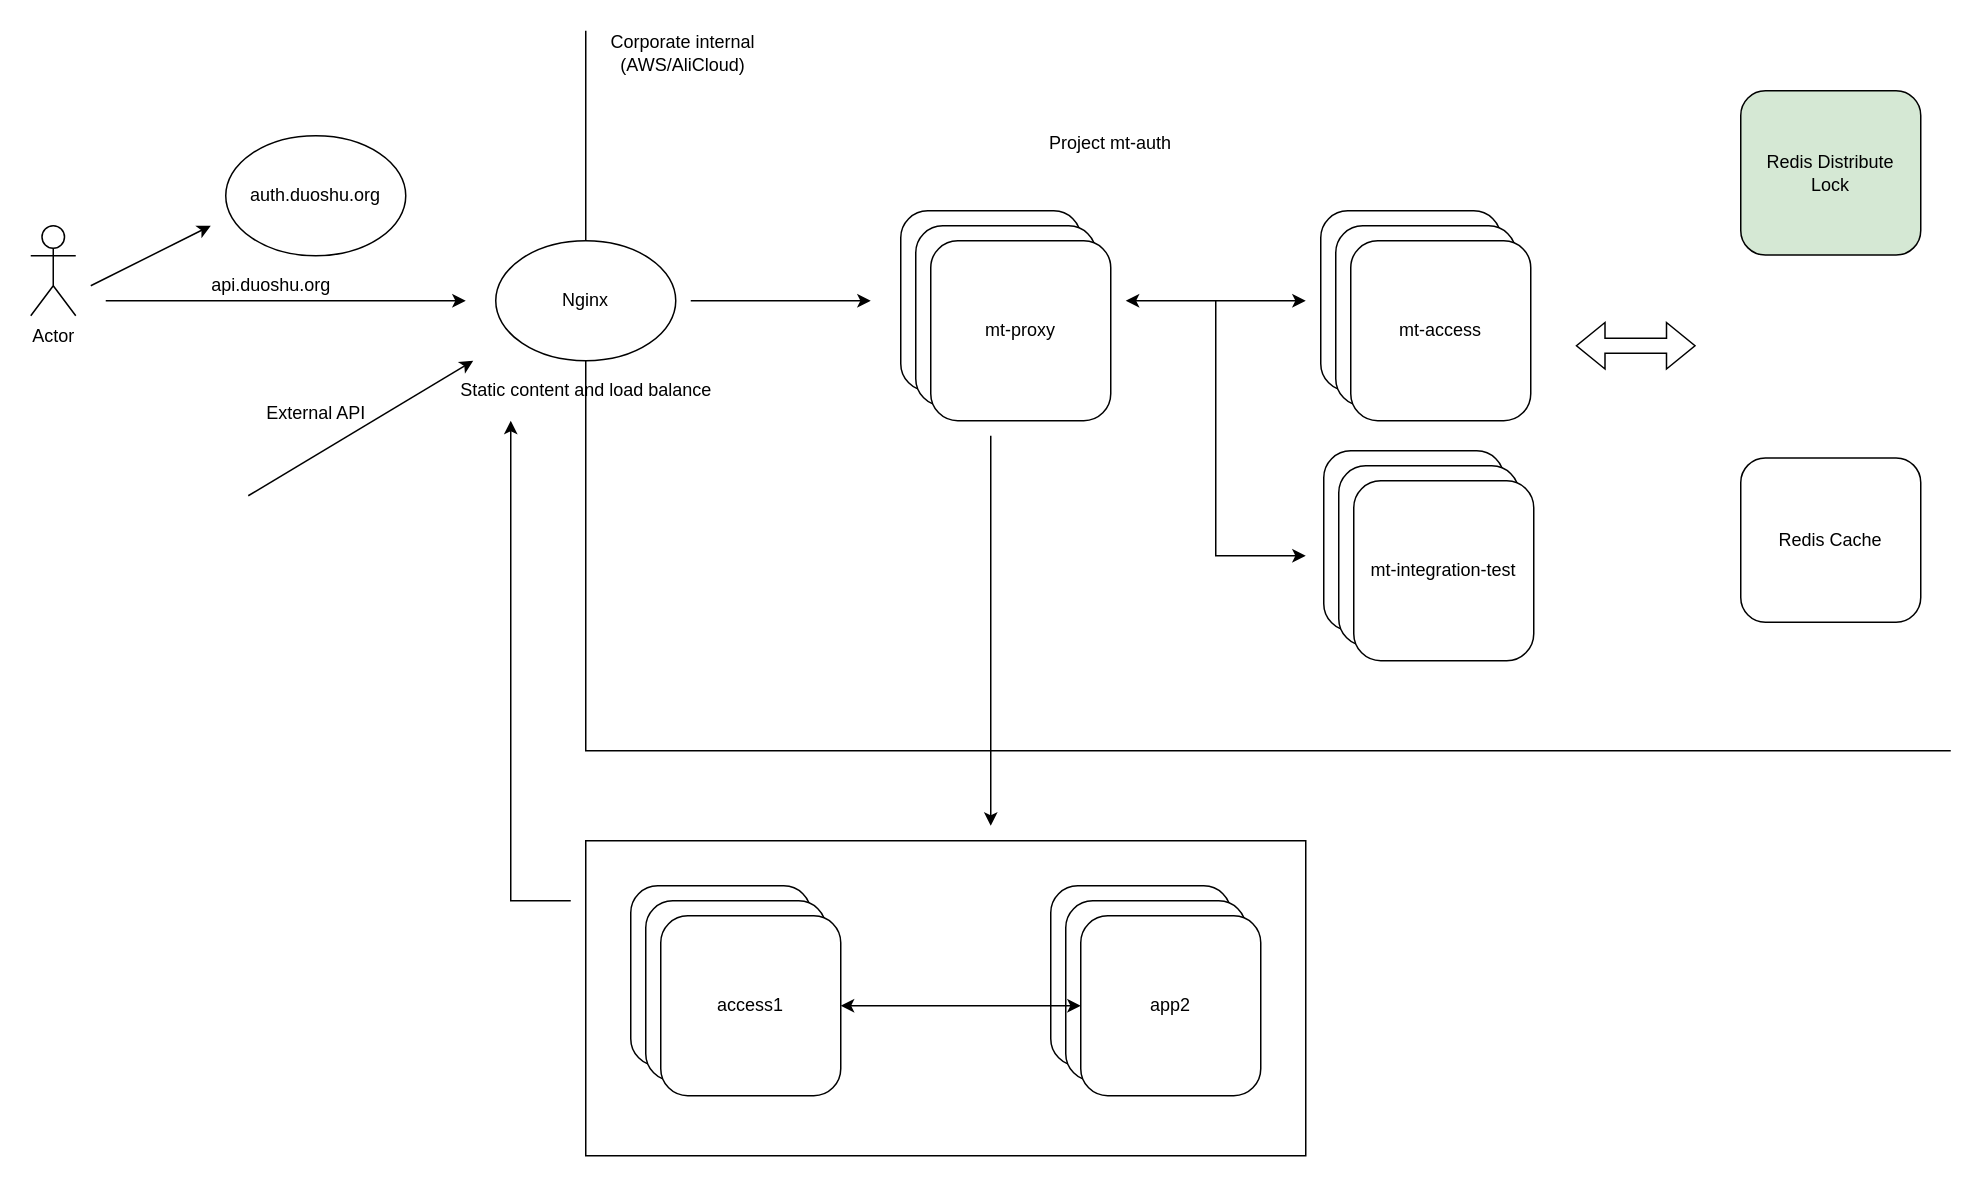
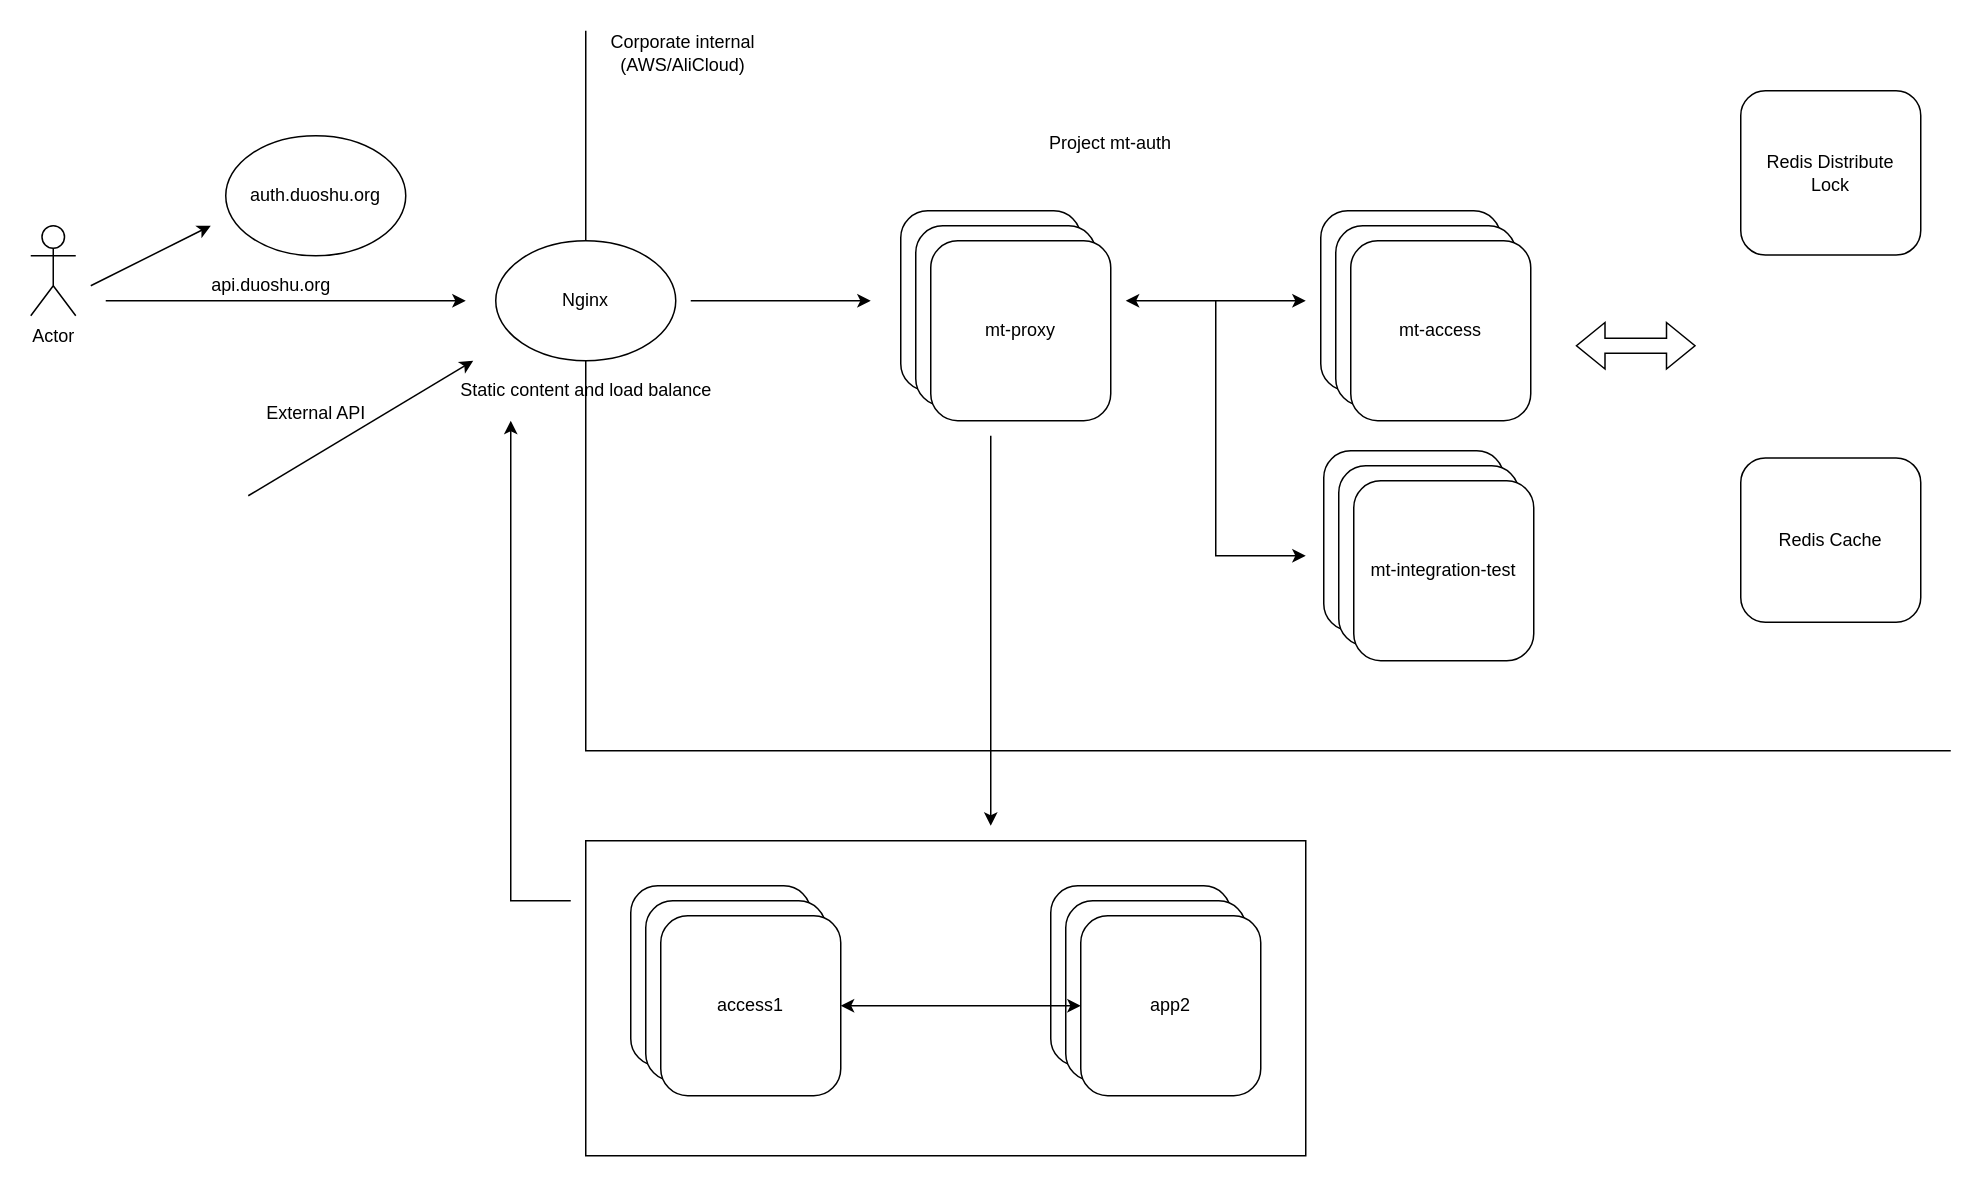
node "Redis Distribute Lock": fillcolor #d5e8d4 -> #ffffff
